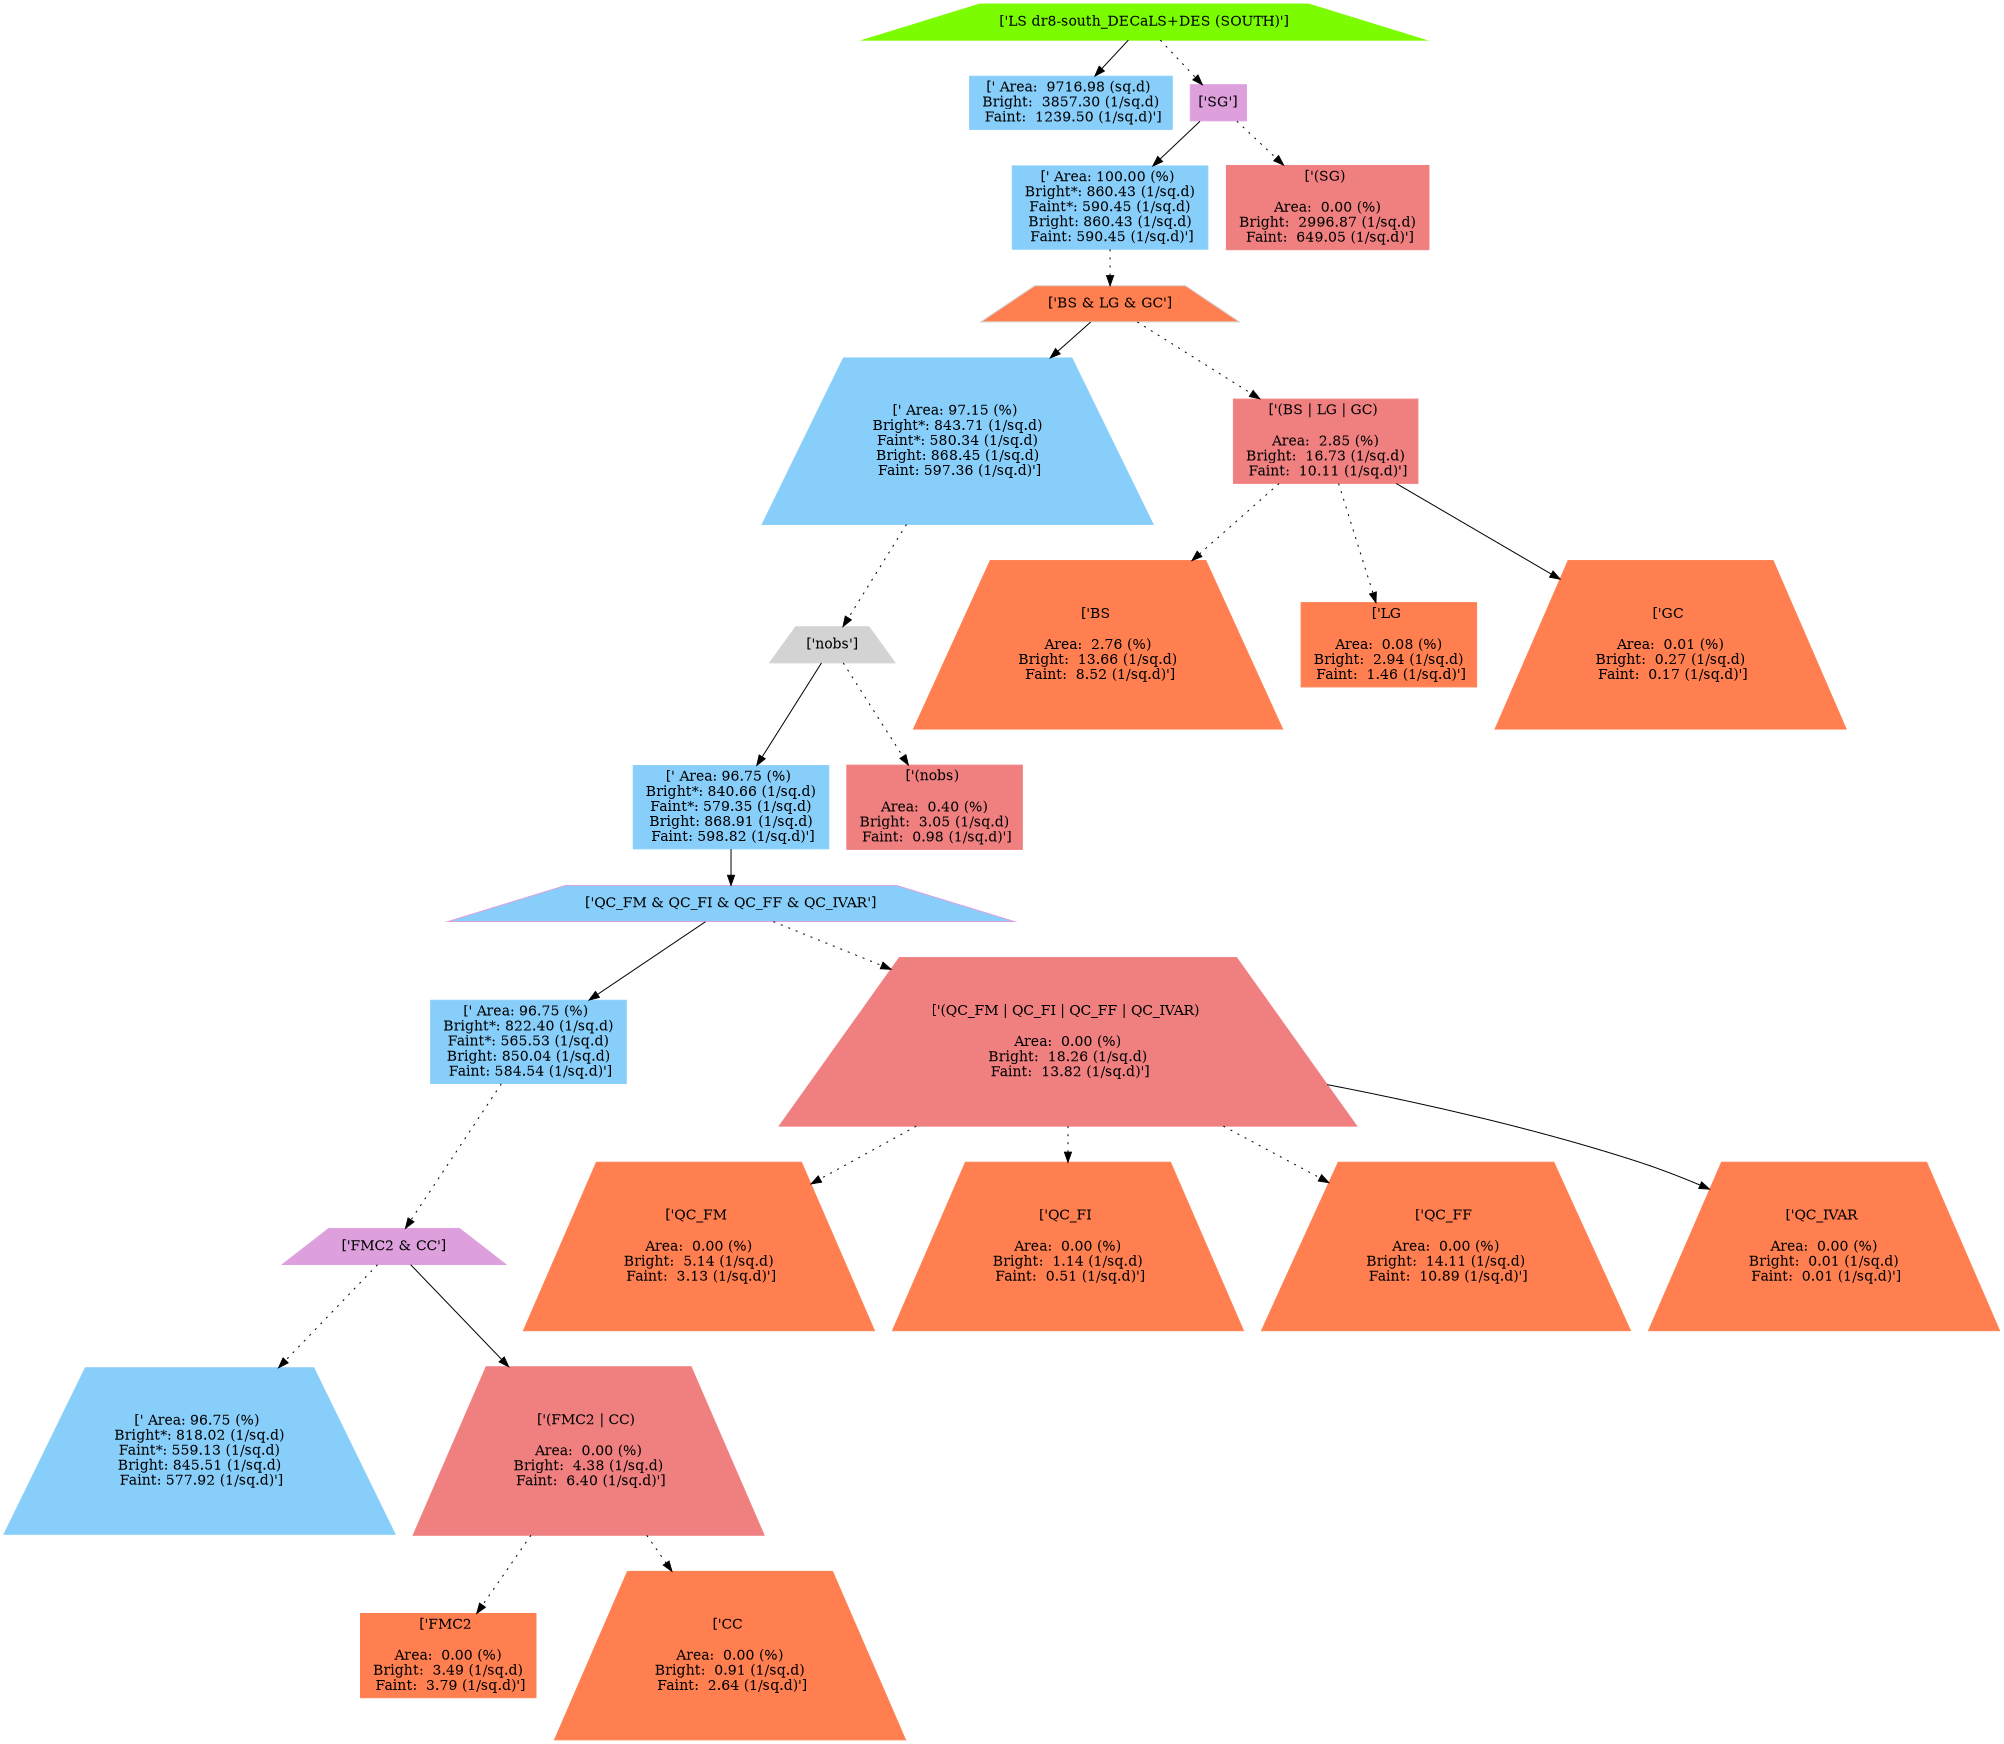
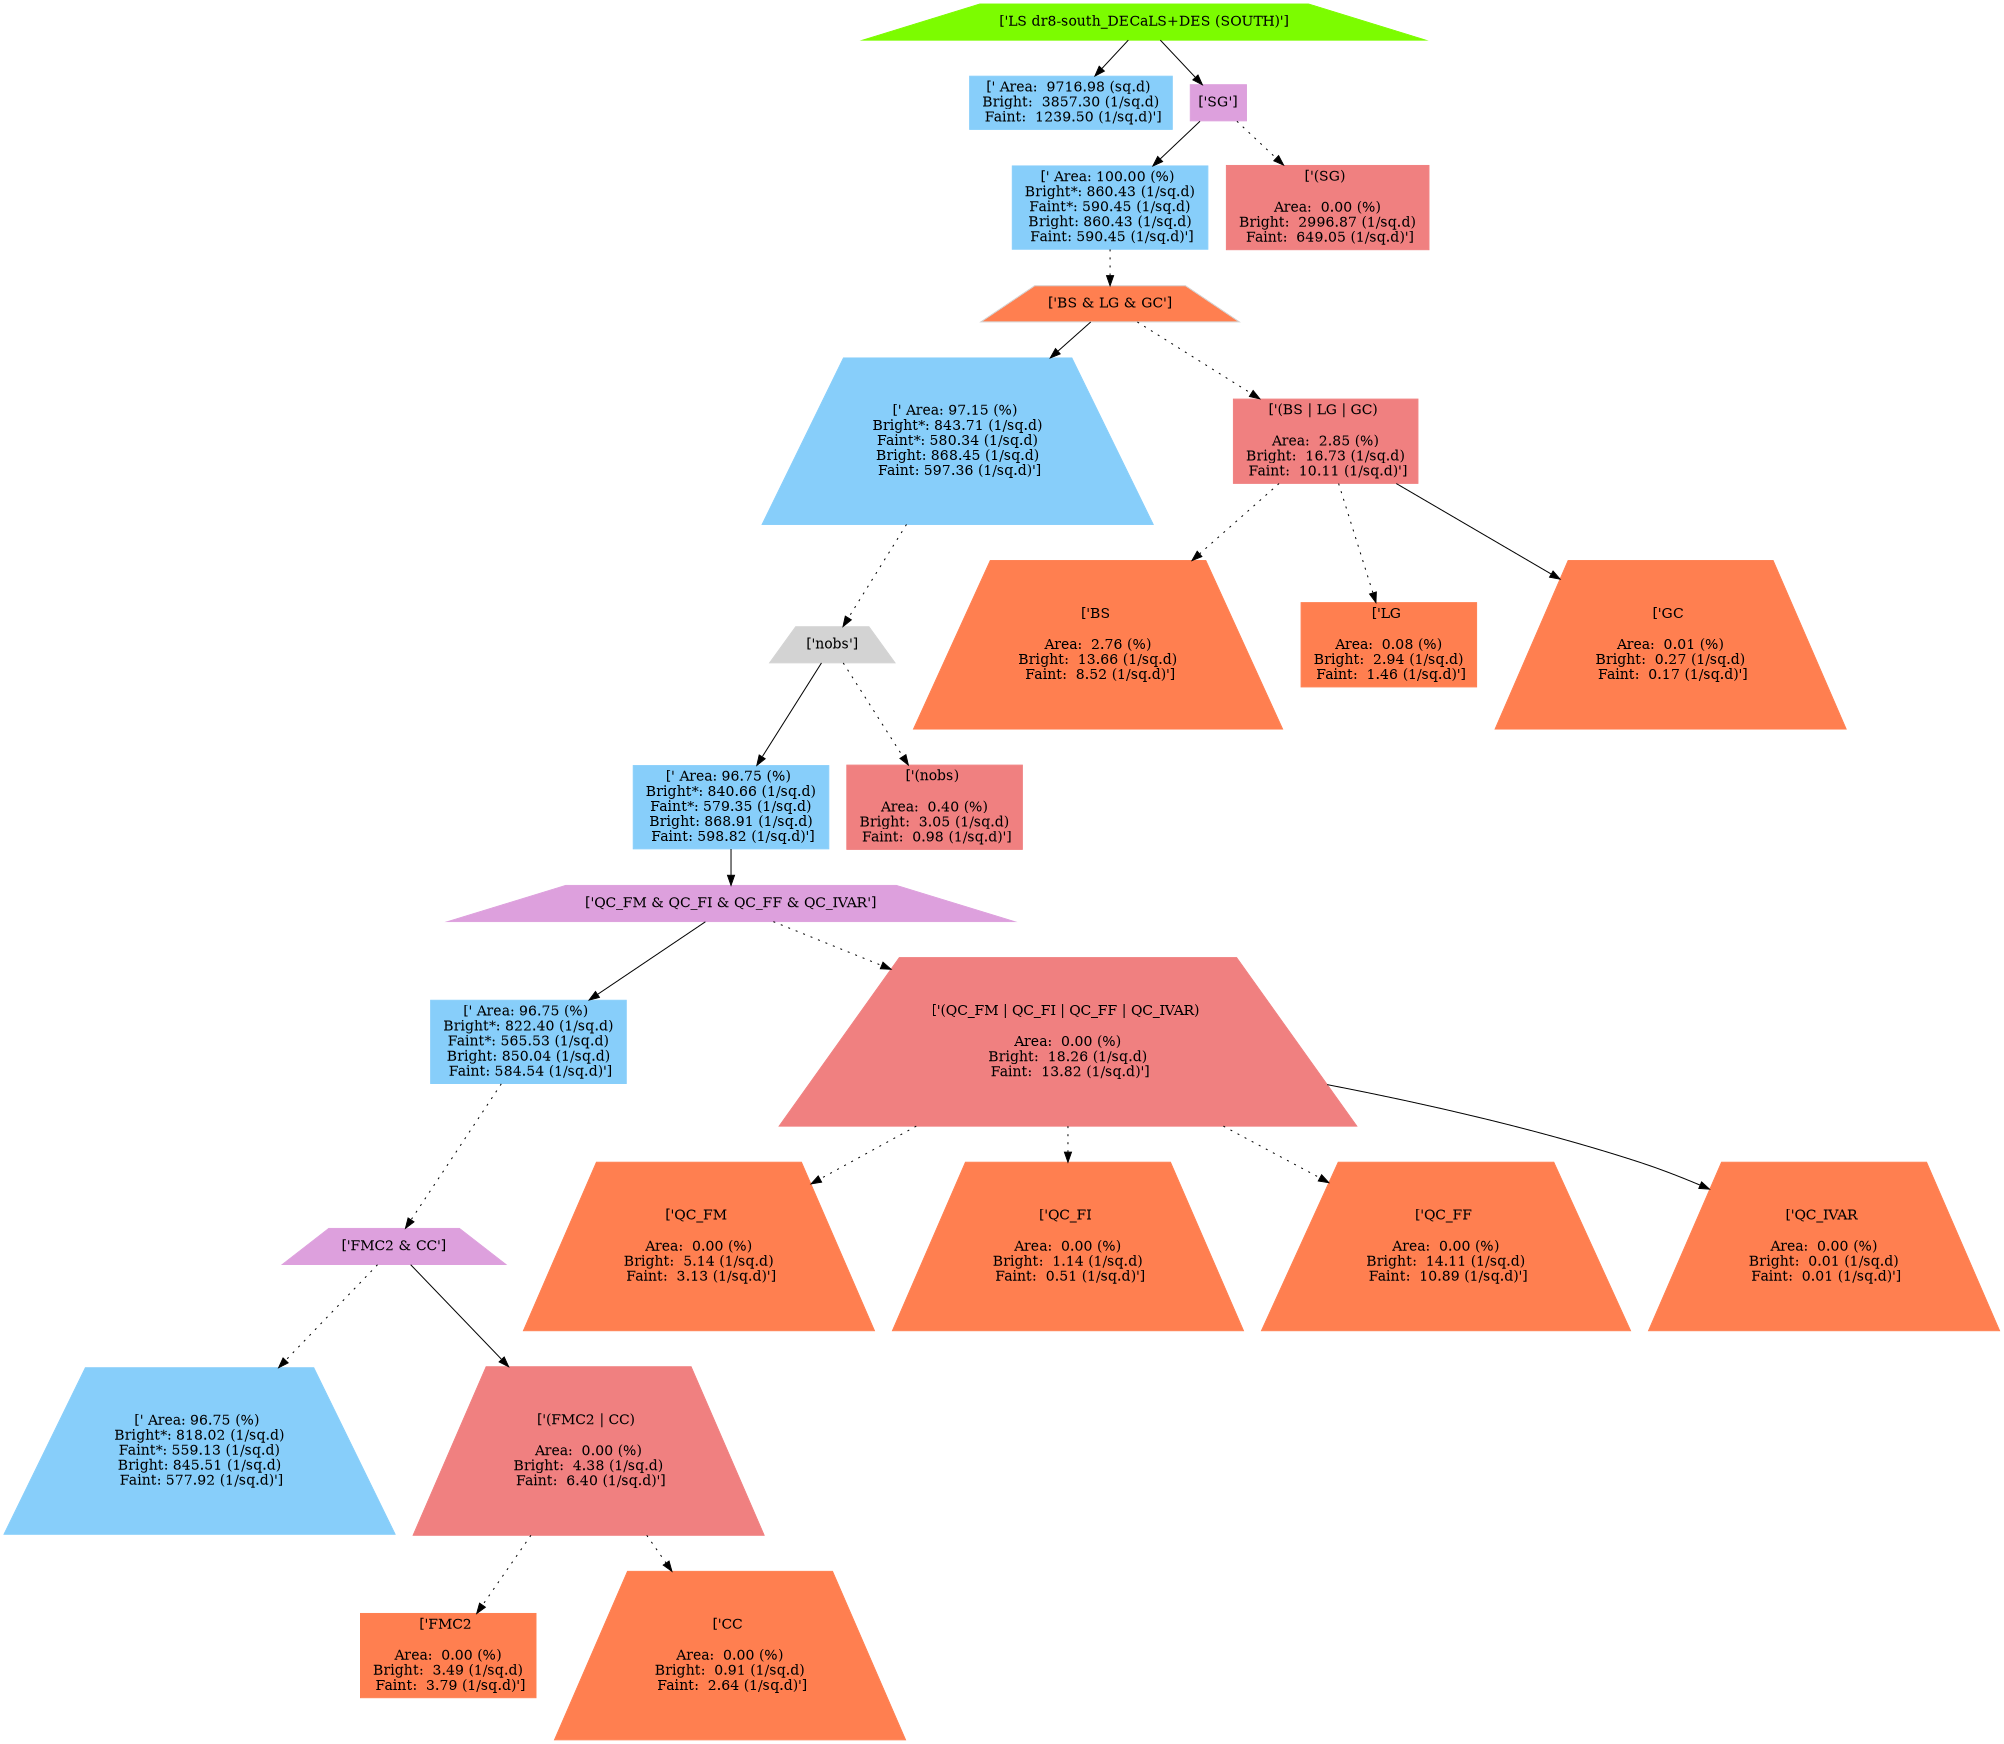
edge "['LS dr8-south_DECaLS+DES (SOUTH)']" -> "['SG']": style dotted -> solid
node "['QC_FM & QC_FI & QC_FF & QC_IVAR']": fillcolor lightskyblue -> plum
